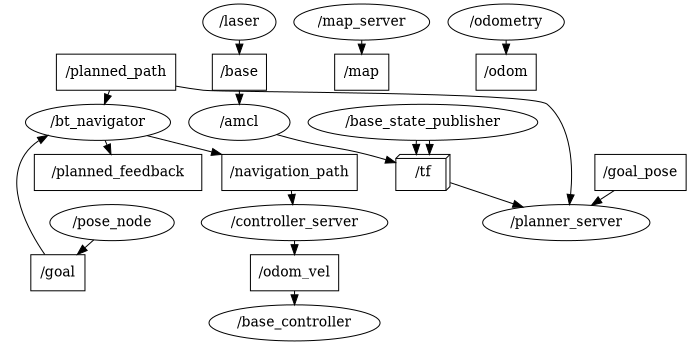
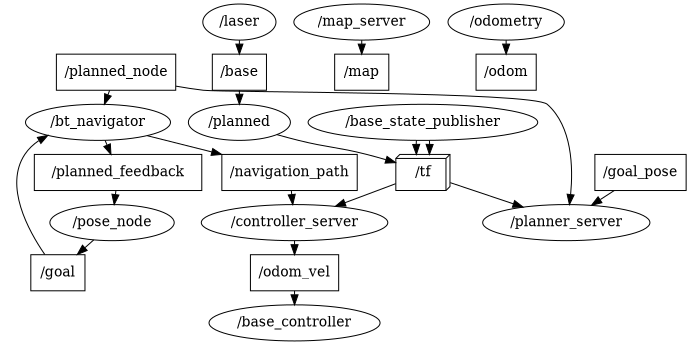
node "/planned_path": label "/planned_path" -> "/planned_node"
node "/amcl": label "/amcl" -> "/planned"
edge "/planned_feedback" -> "/pose_node": added
edge "/tf" -> "/controller_server": added
